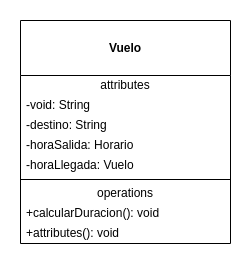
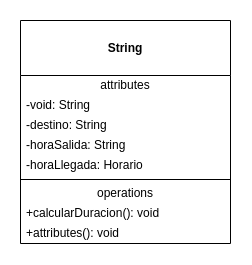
node "Vuelo": label "Vuelo" -> "String"
node "-horaSalida: Horario": label "-horaSalida: Horario" -> "-horaSalida: String"
node "-horaLlegada: Vuelo": label "-horaLlegada: Vuelo" -> "-horaLlegada: Horario"
